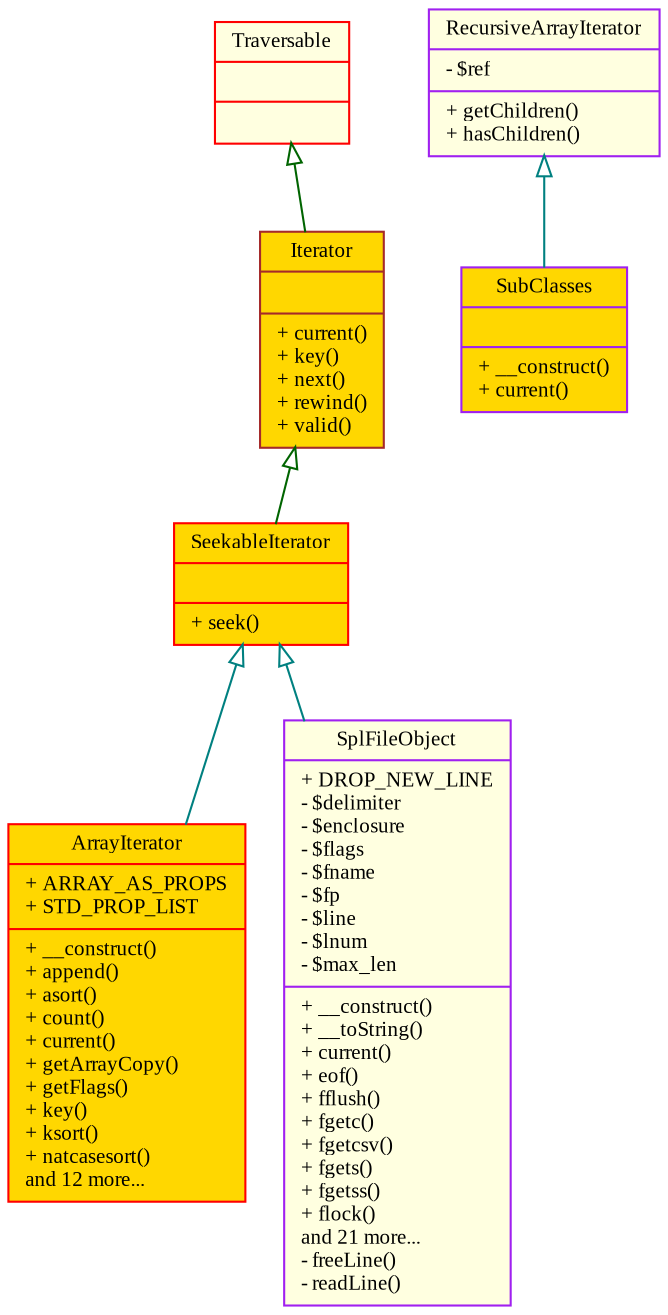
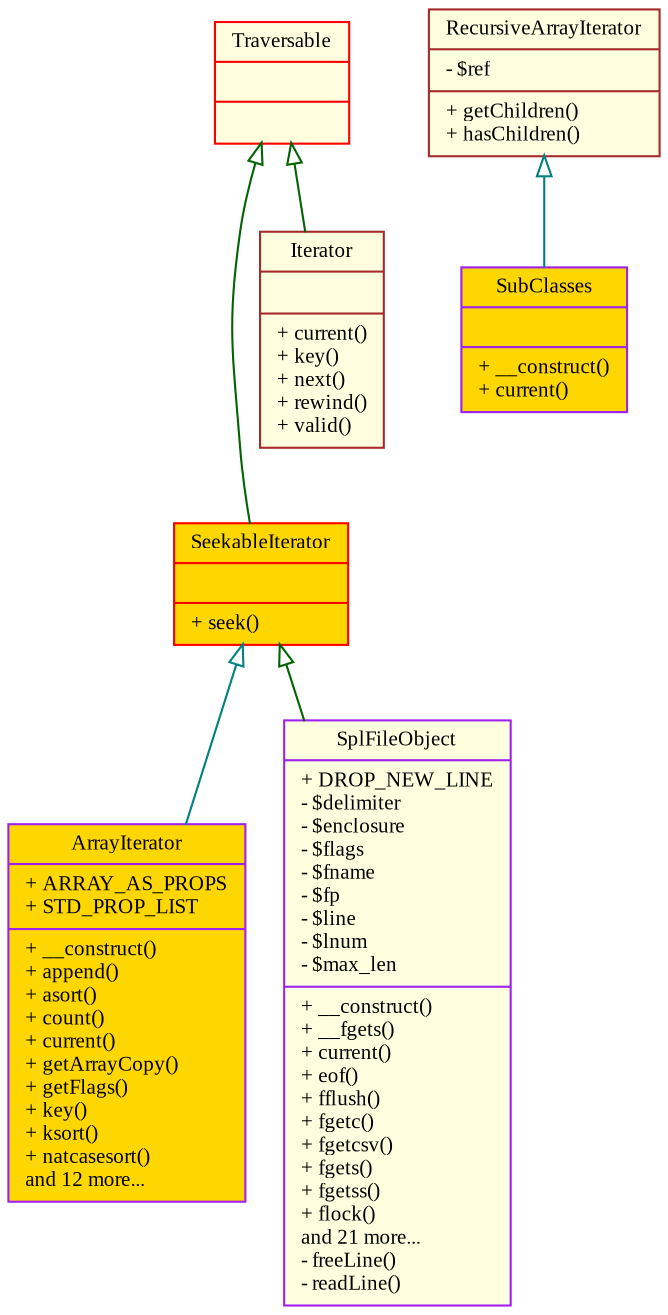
node "RecursiveArrayIterator": color purple -> brown
node "Iterator": fillcolor gold -> lightyellow
edge "SeekableIterator" -> "Iterator": now "SeekableIterator" -> "Traversable"
edge "SplFileObject" -> "SeekableIterator": color teal -> darkgreen
node "ArrayIterator": color red -> purple
node "SplFileObject": text "+ __toString()" -> "+ __fgets()"
